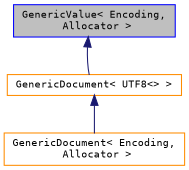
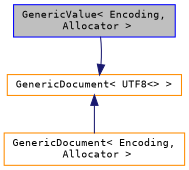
edge "GenericDocument< UTF8<> >" -> "GenericValue< Encoding, Allocator >": reversed
